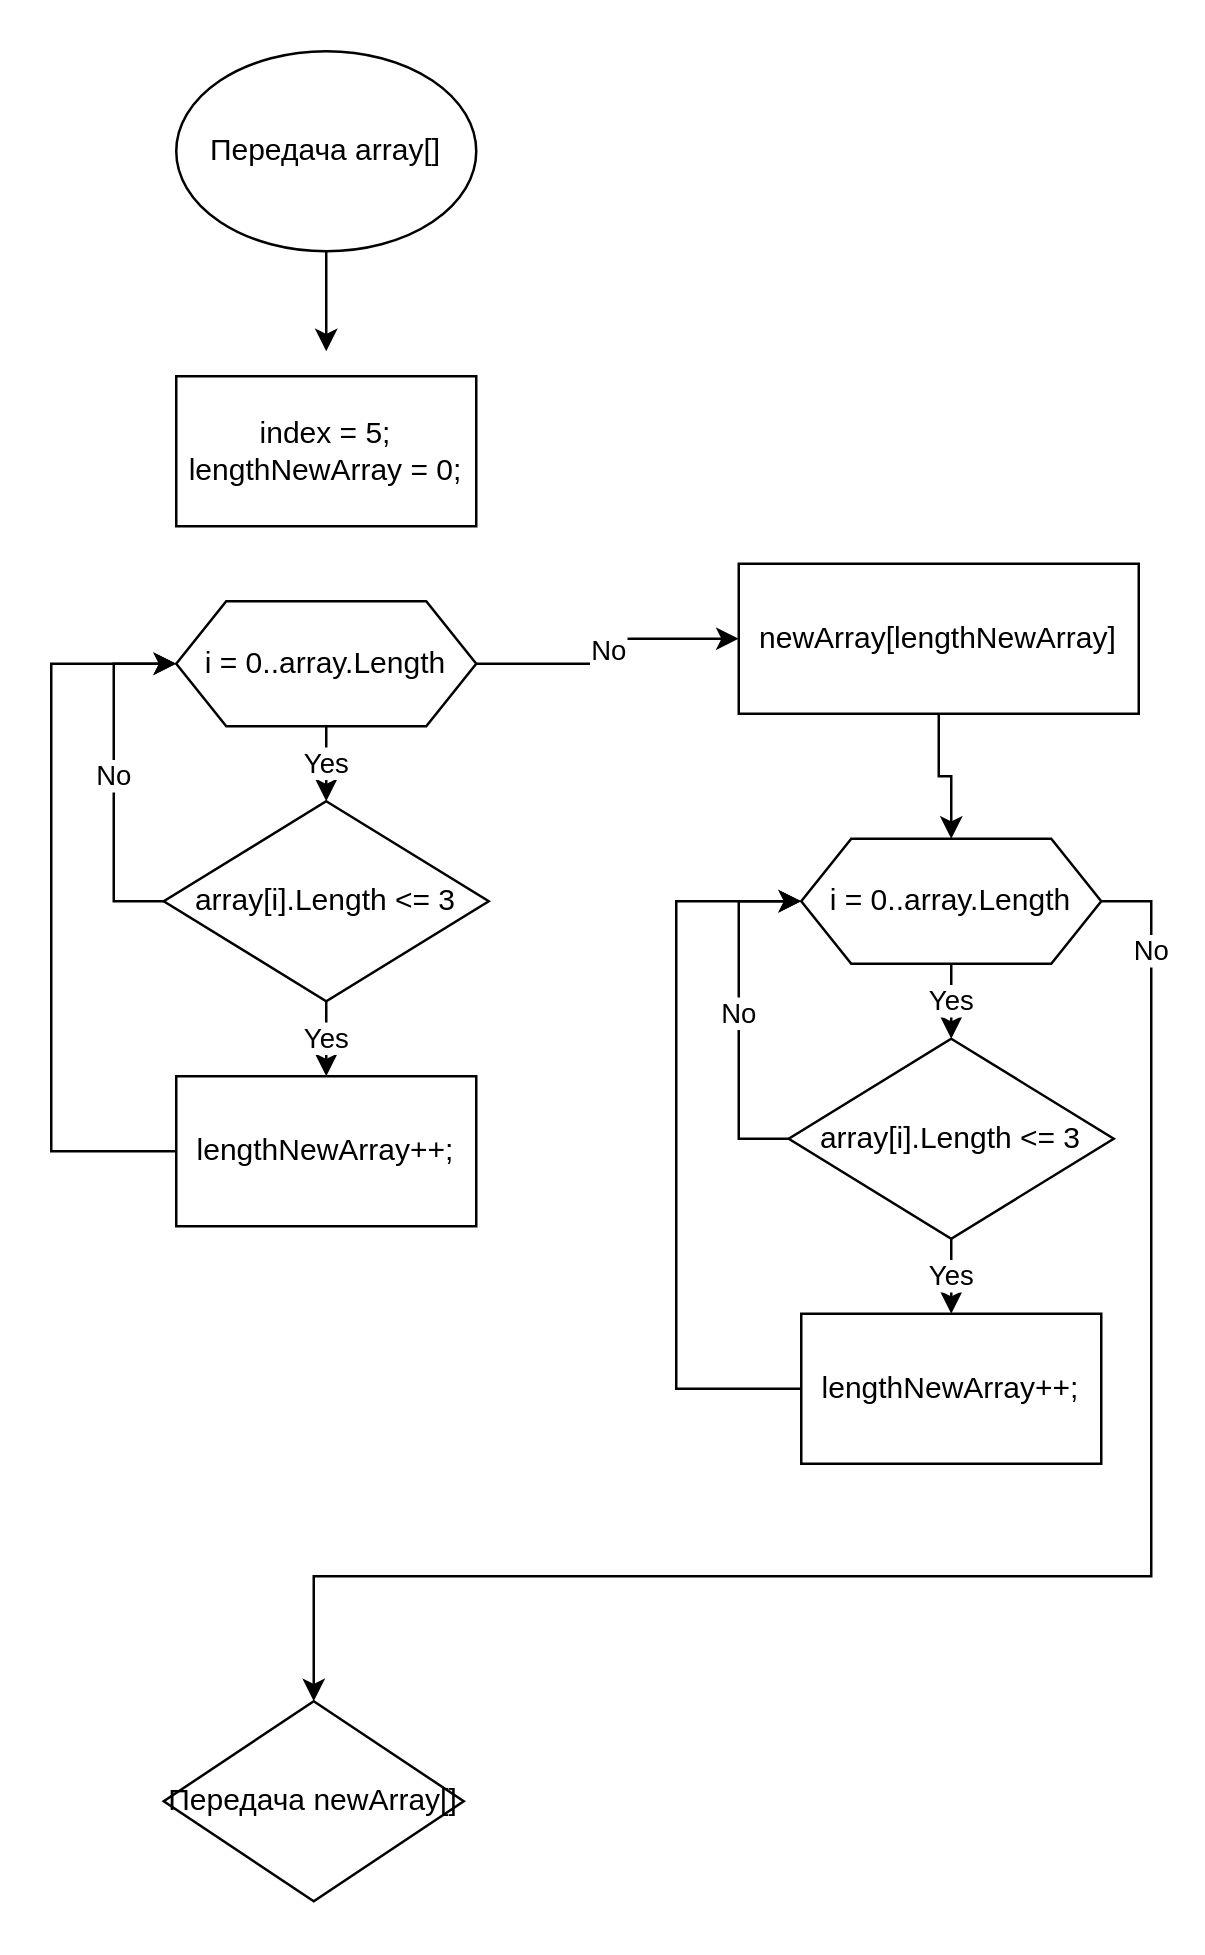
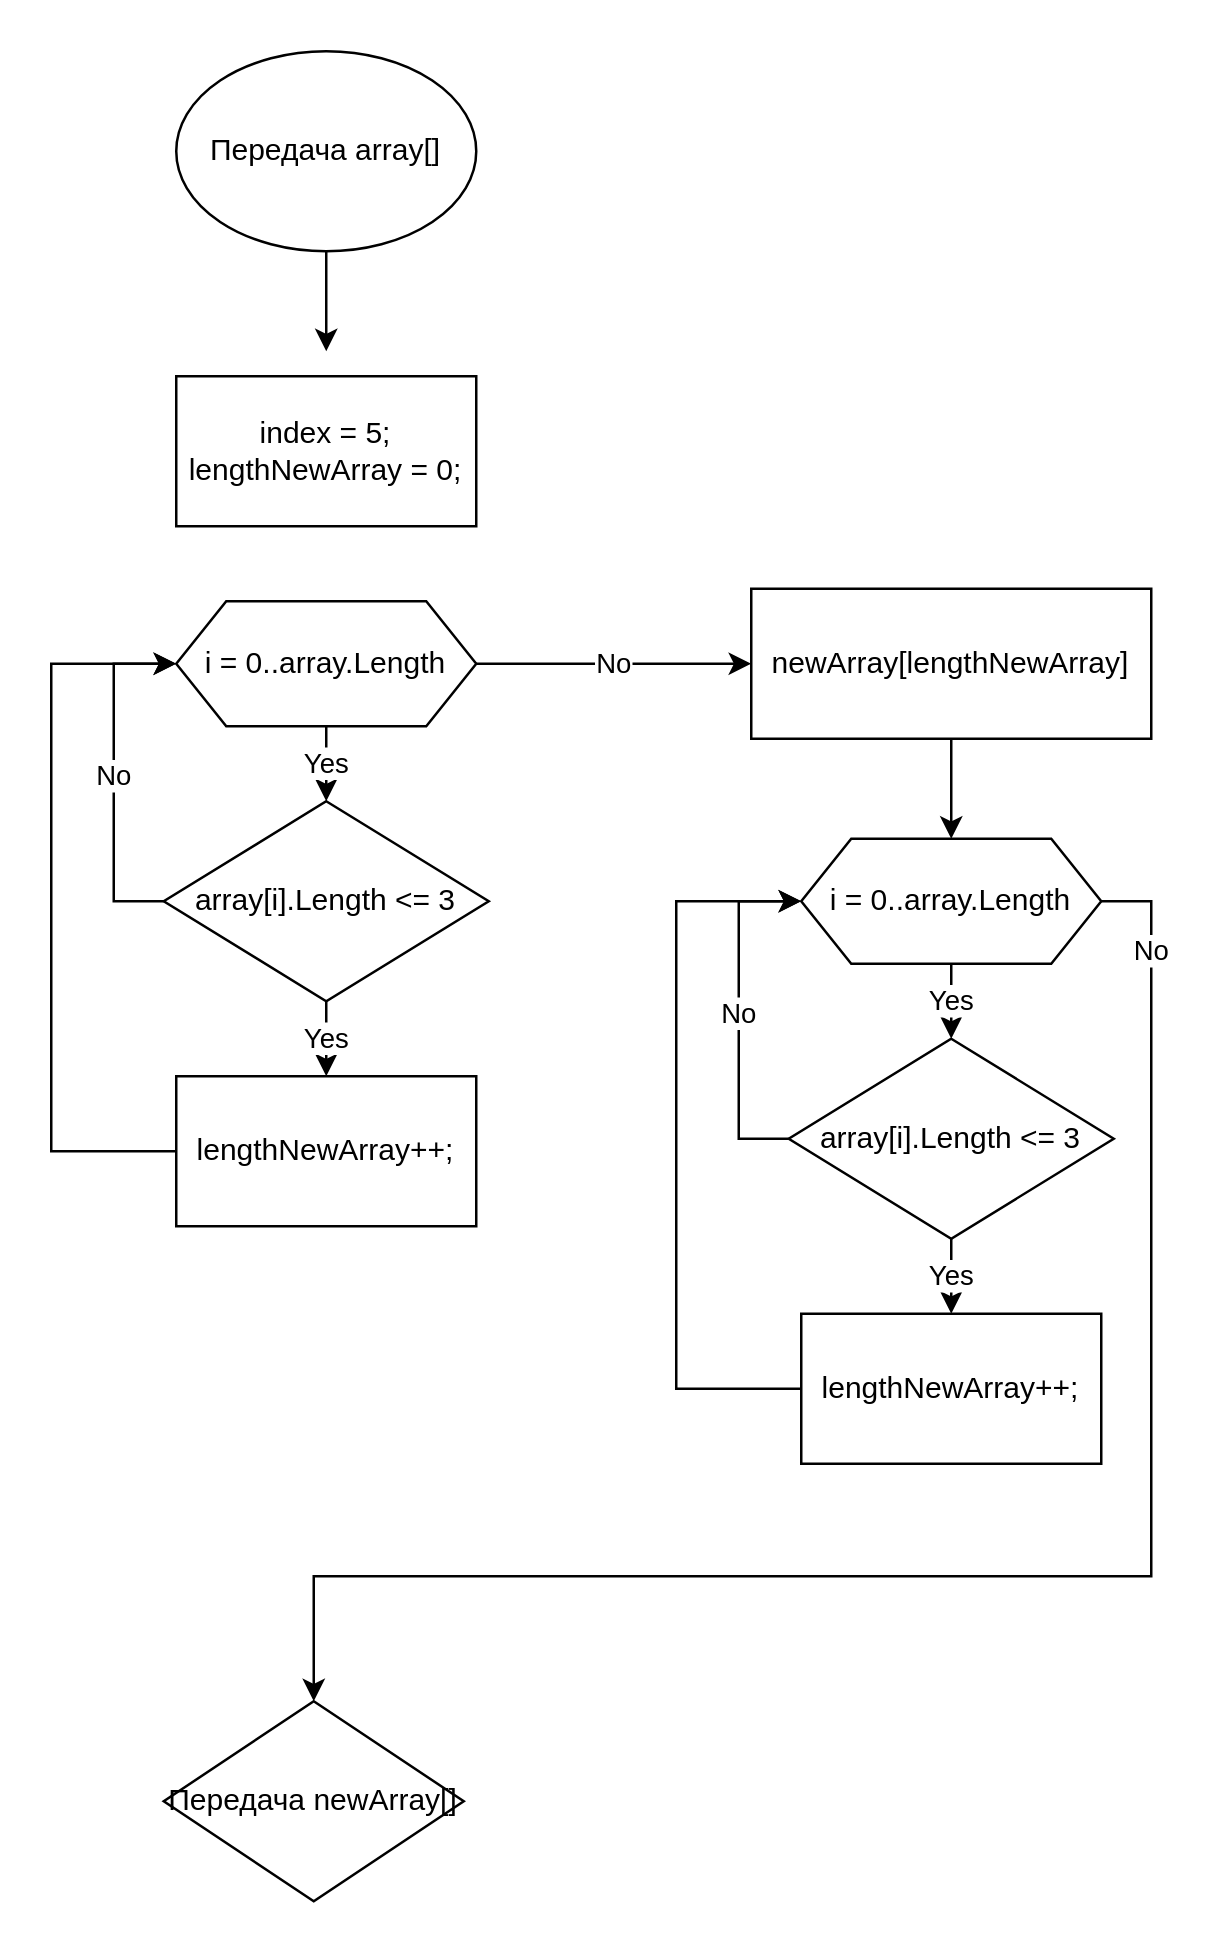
node "newArray[lengthNewArray]": moved (939, 639) -> (951, 664)
